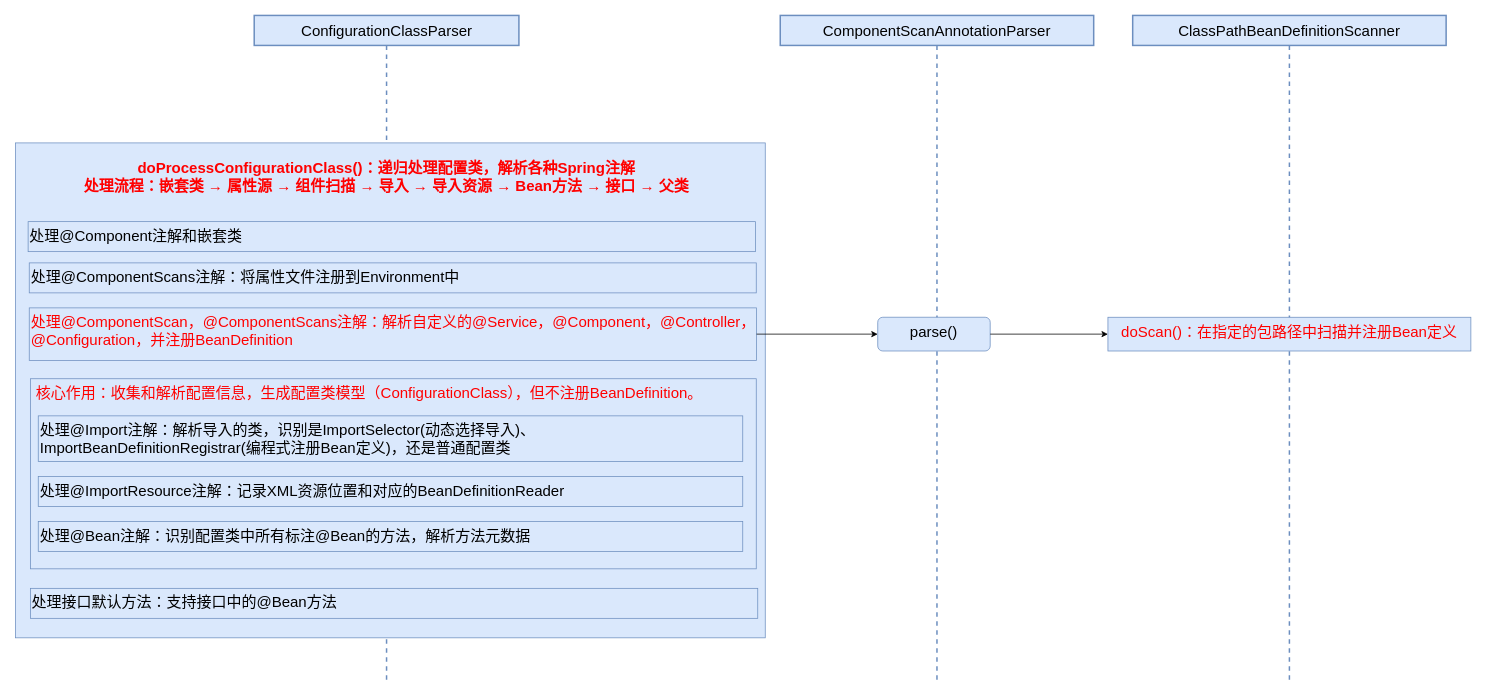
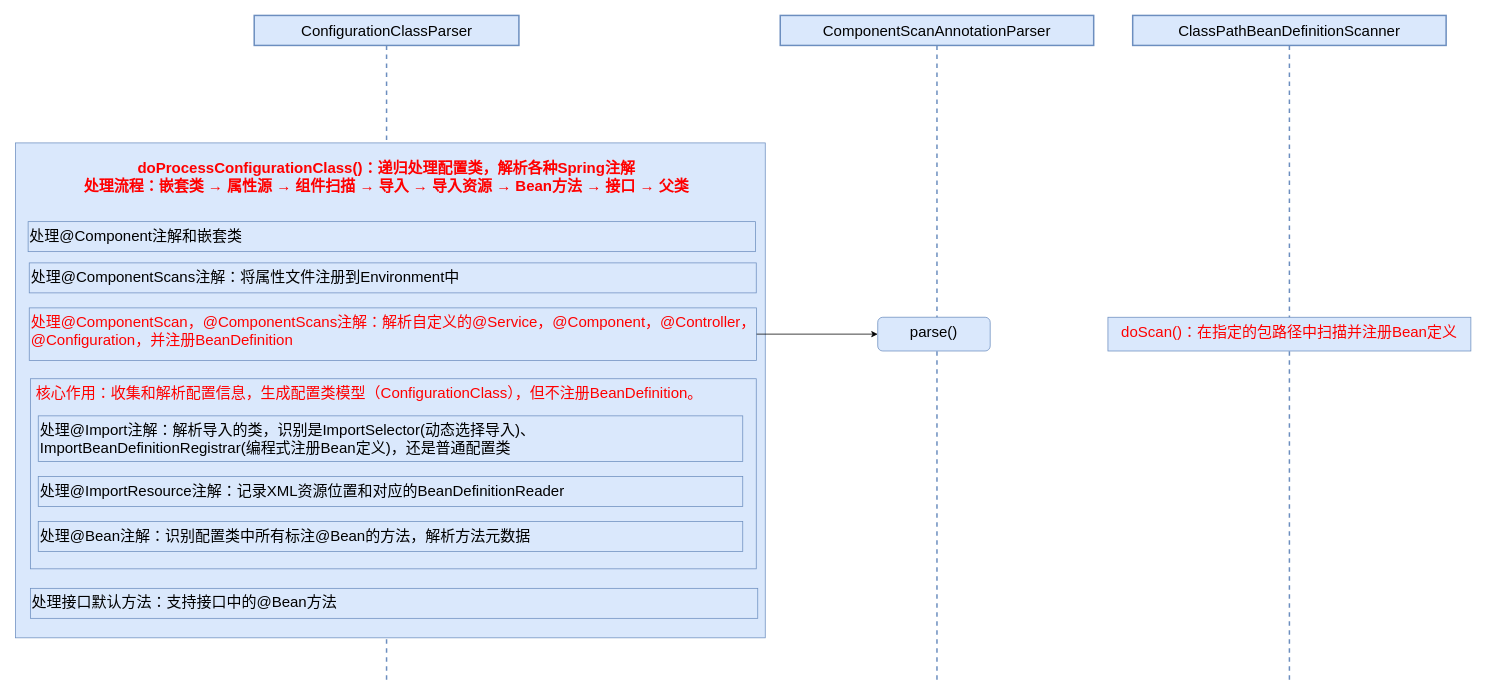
edge "parse()" -> "doScan()：在指定的包路径中扫描并注册Bean定义": removed
